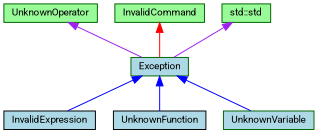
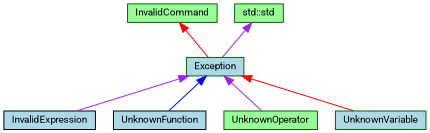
edge "Exception" -> "UnknownOperator": reversed
edge "InvalidExpression" -> "Exception": color blue -> purple
edge "UnknownVariable" -> "Exception": color blue -> red
